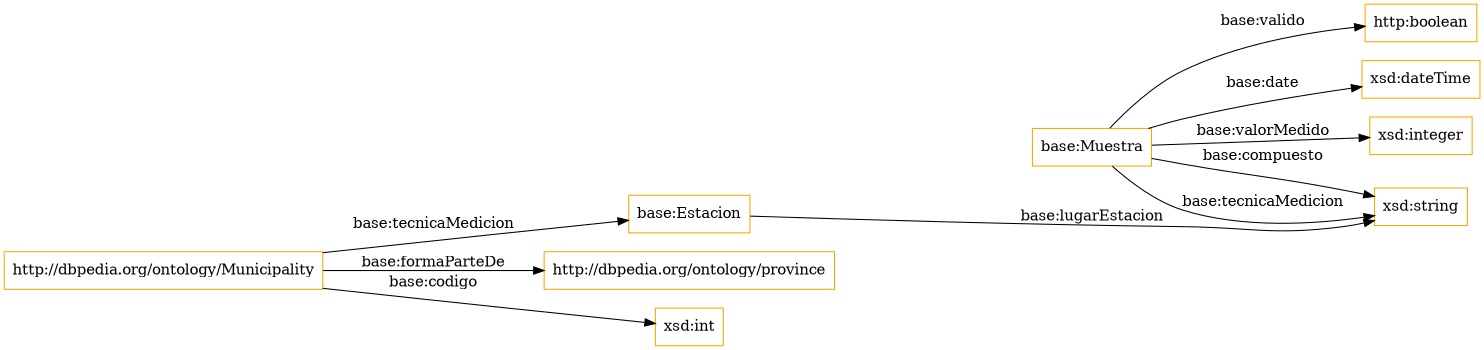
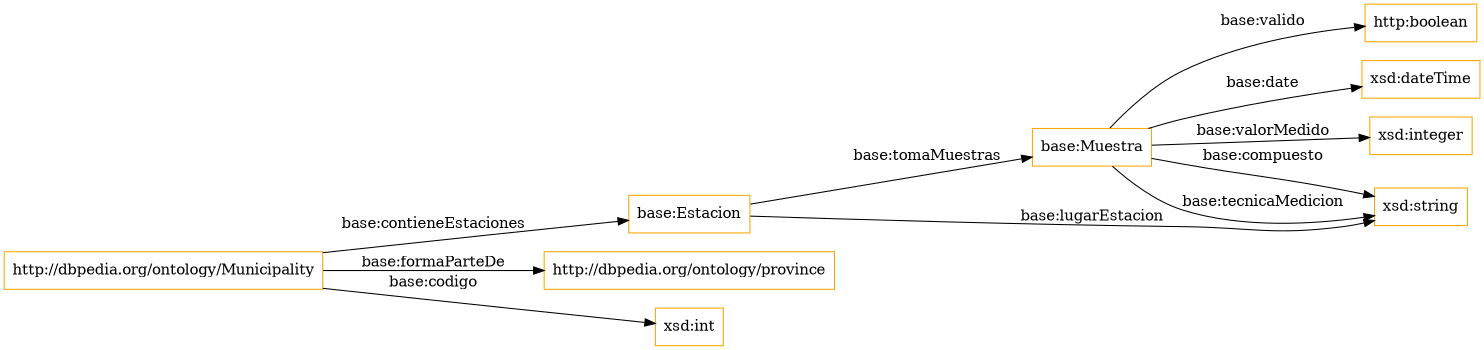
edge "base:Estacion" -> "base:Muestra": added, label "base:tomaMuestras"
edge "http://dbpedia.org/ontology/Municipality" -> "base:Estacion": label "base:tecnicaMedicion" -> "base:contieneEstaciones"
